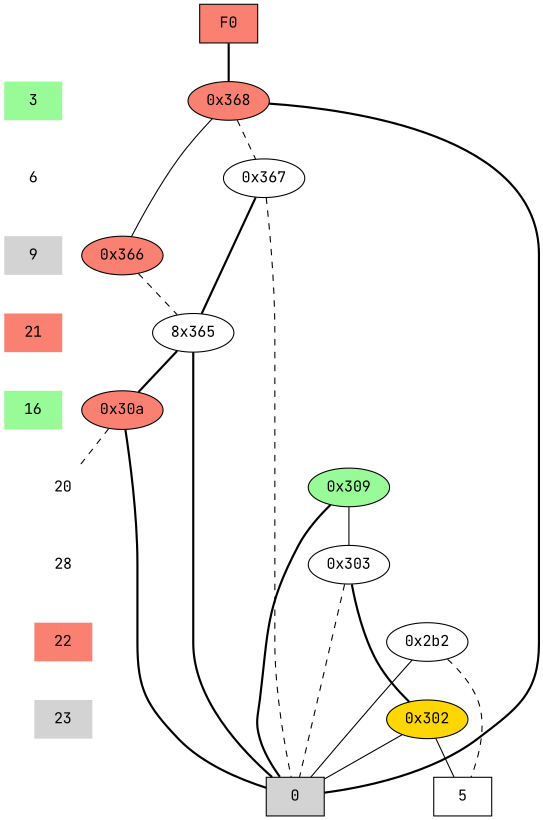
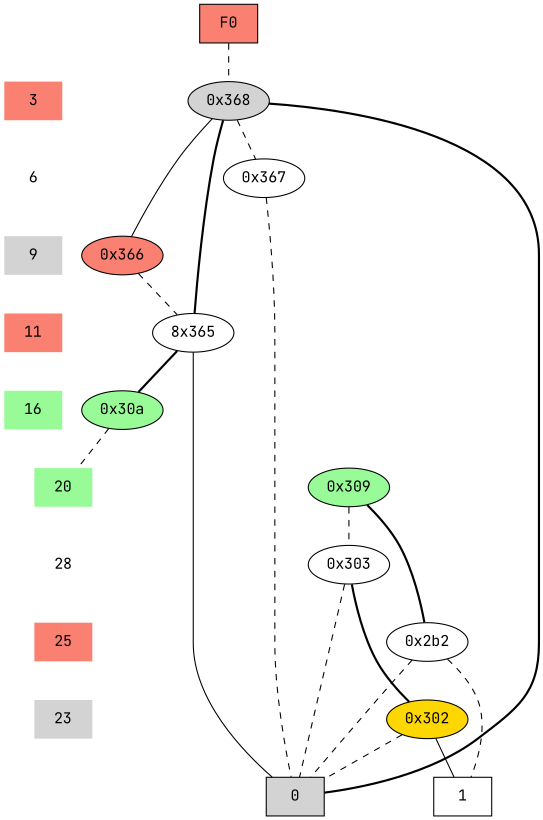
edge "F0" -- "0x368": style bold -> dashed
node "3": fillcolor palegreen -> salmon
node "0x368": fillcolor salmon -> lightgrey
edge "0x367" -- "8x365": now "0x368" -- "8x365"
node "21": label "21" -> "11"
node "0x30a": fillcolor salmon -> palegreen
node "20": fillcolor white -> palegreen
edge "0x309" -- "0x303": style solid -> dashed
edge "8x365" -- "0": style bold -> solid
edge "0x309" -- "0": now "0x309" -- "0x2b2"
edge "0x30a" -- "0": removed
node "22": label "22" -> "25"
edge "0x2b2" -- "0": style solid -> dashed
edge "0x302" -- "0": style solid -> dashed
node "5": label "5" -> "1"
